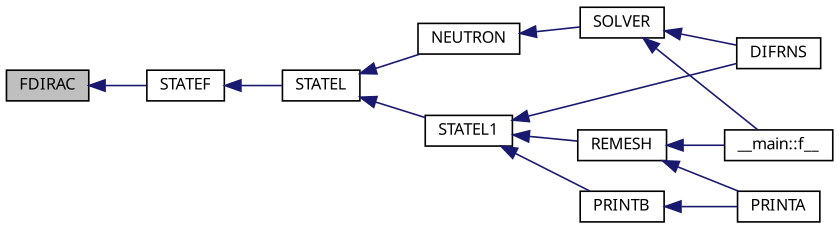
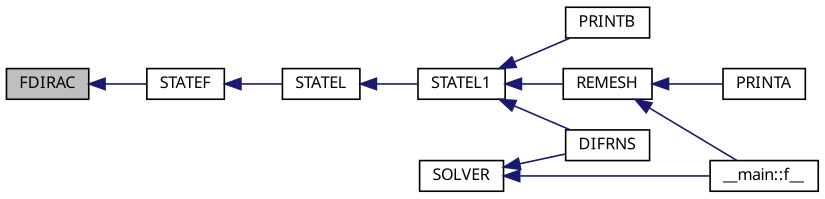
node "NEUTRON": removed
edge "PRINTA" -> "PRINTB": removed
